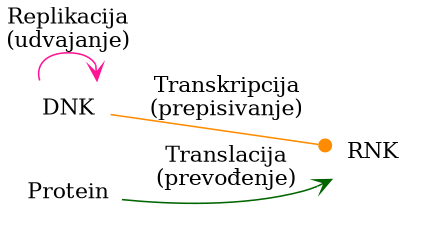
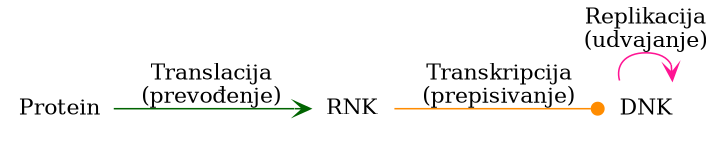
edge "DNK" -> "RNK": reversed
